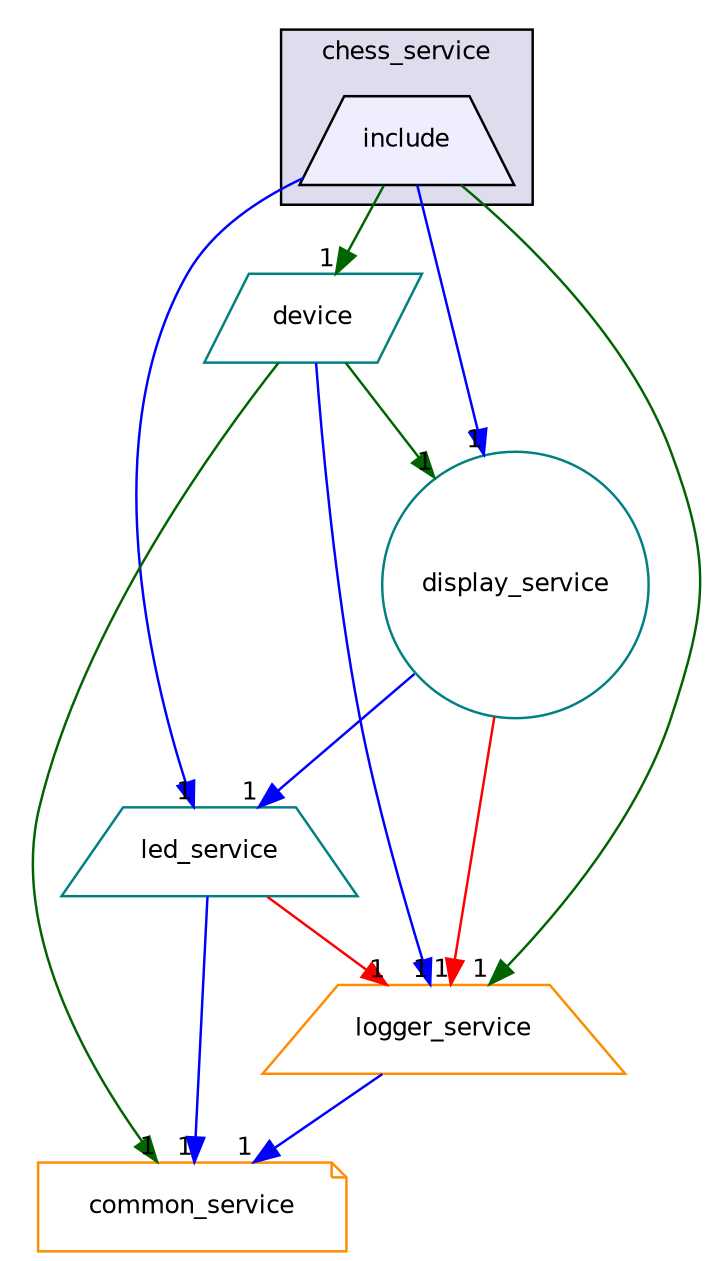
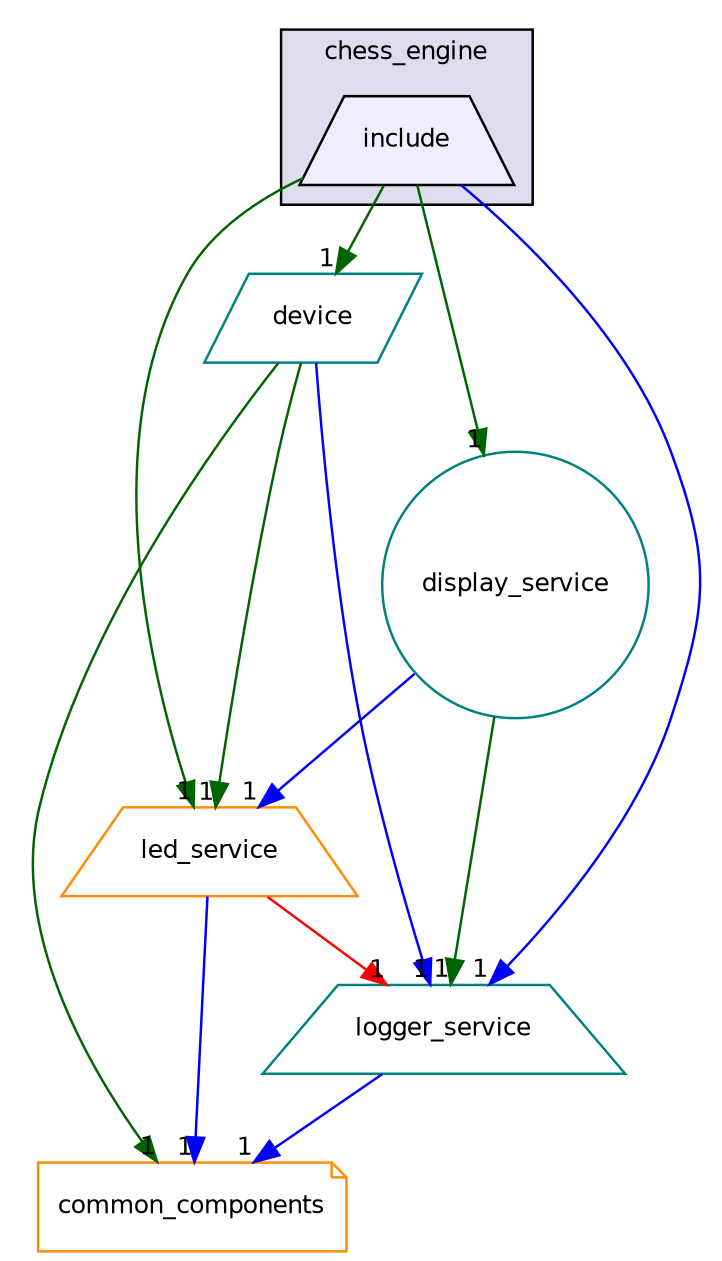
cluster "chess_service": label "chess_service" -> "chess_engine"
edge "include" -> "display_service": color blue -> darkgreen
edge "device" -> "display_service": now "device" -> "led_service"
edge "include" -> "led_service": color blue -> darkgreen
edge "include" -> "logger_service": color darkgreen -> blue
edge "display_service" -> "logger_service": color red -> darkgreen
node "led_service": color teal -> darkorange
node "logger_service": color darkorange -> teal
node "common_service": label "common_service" -> "common_components"
